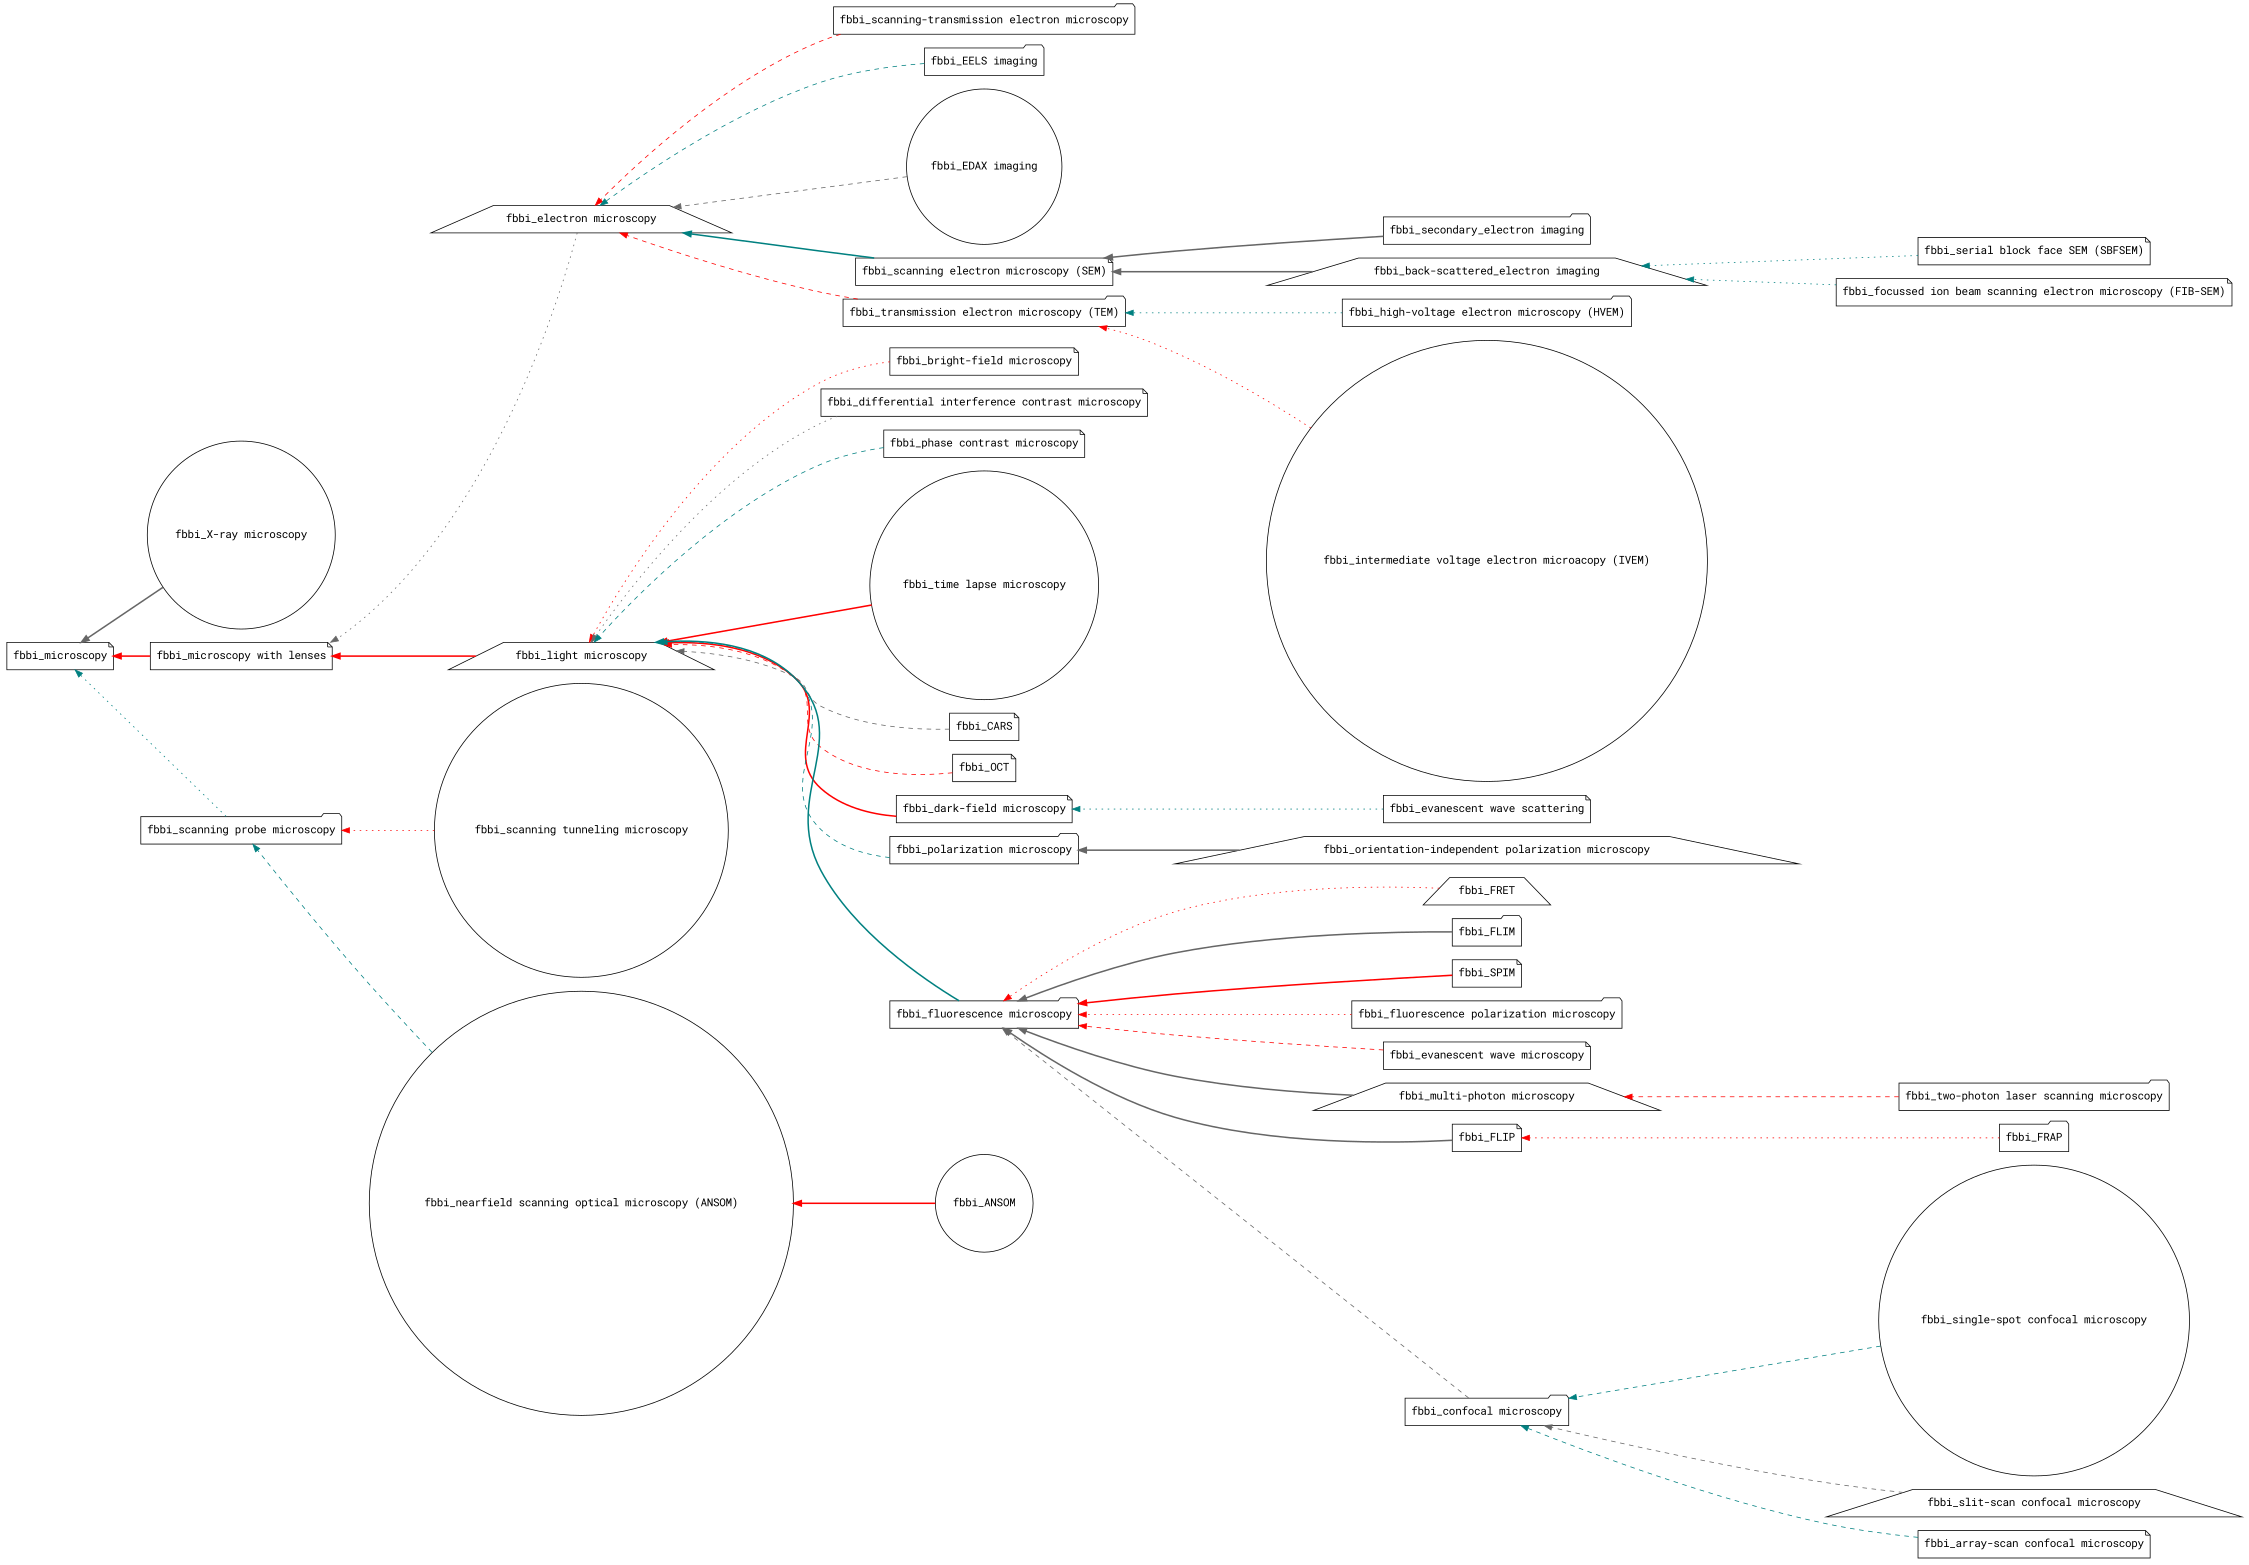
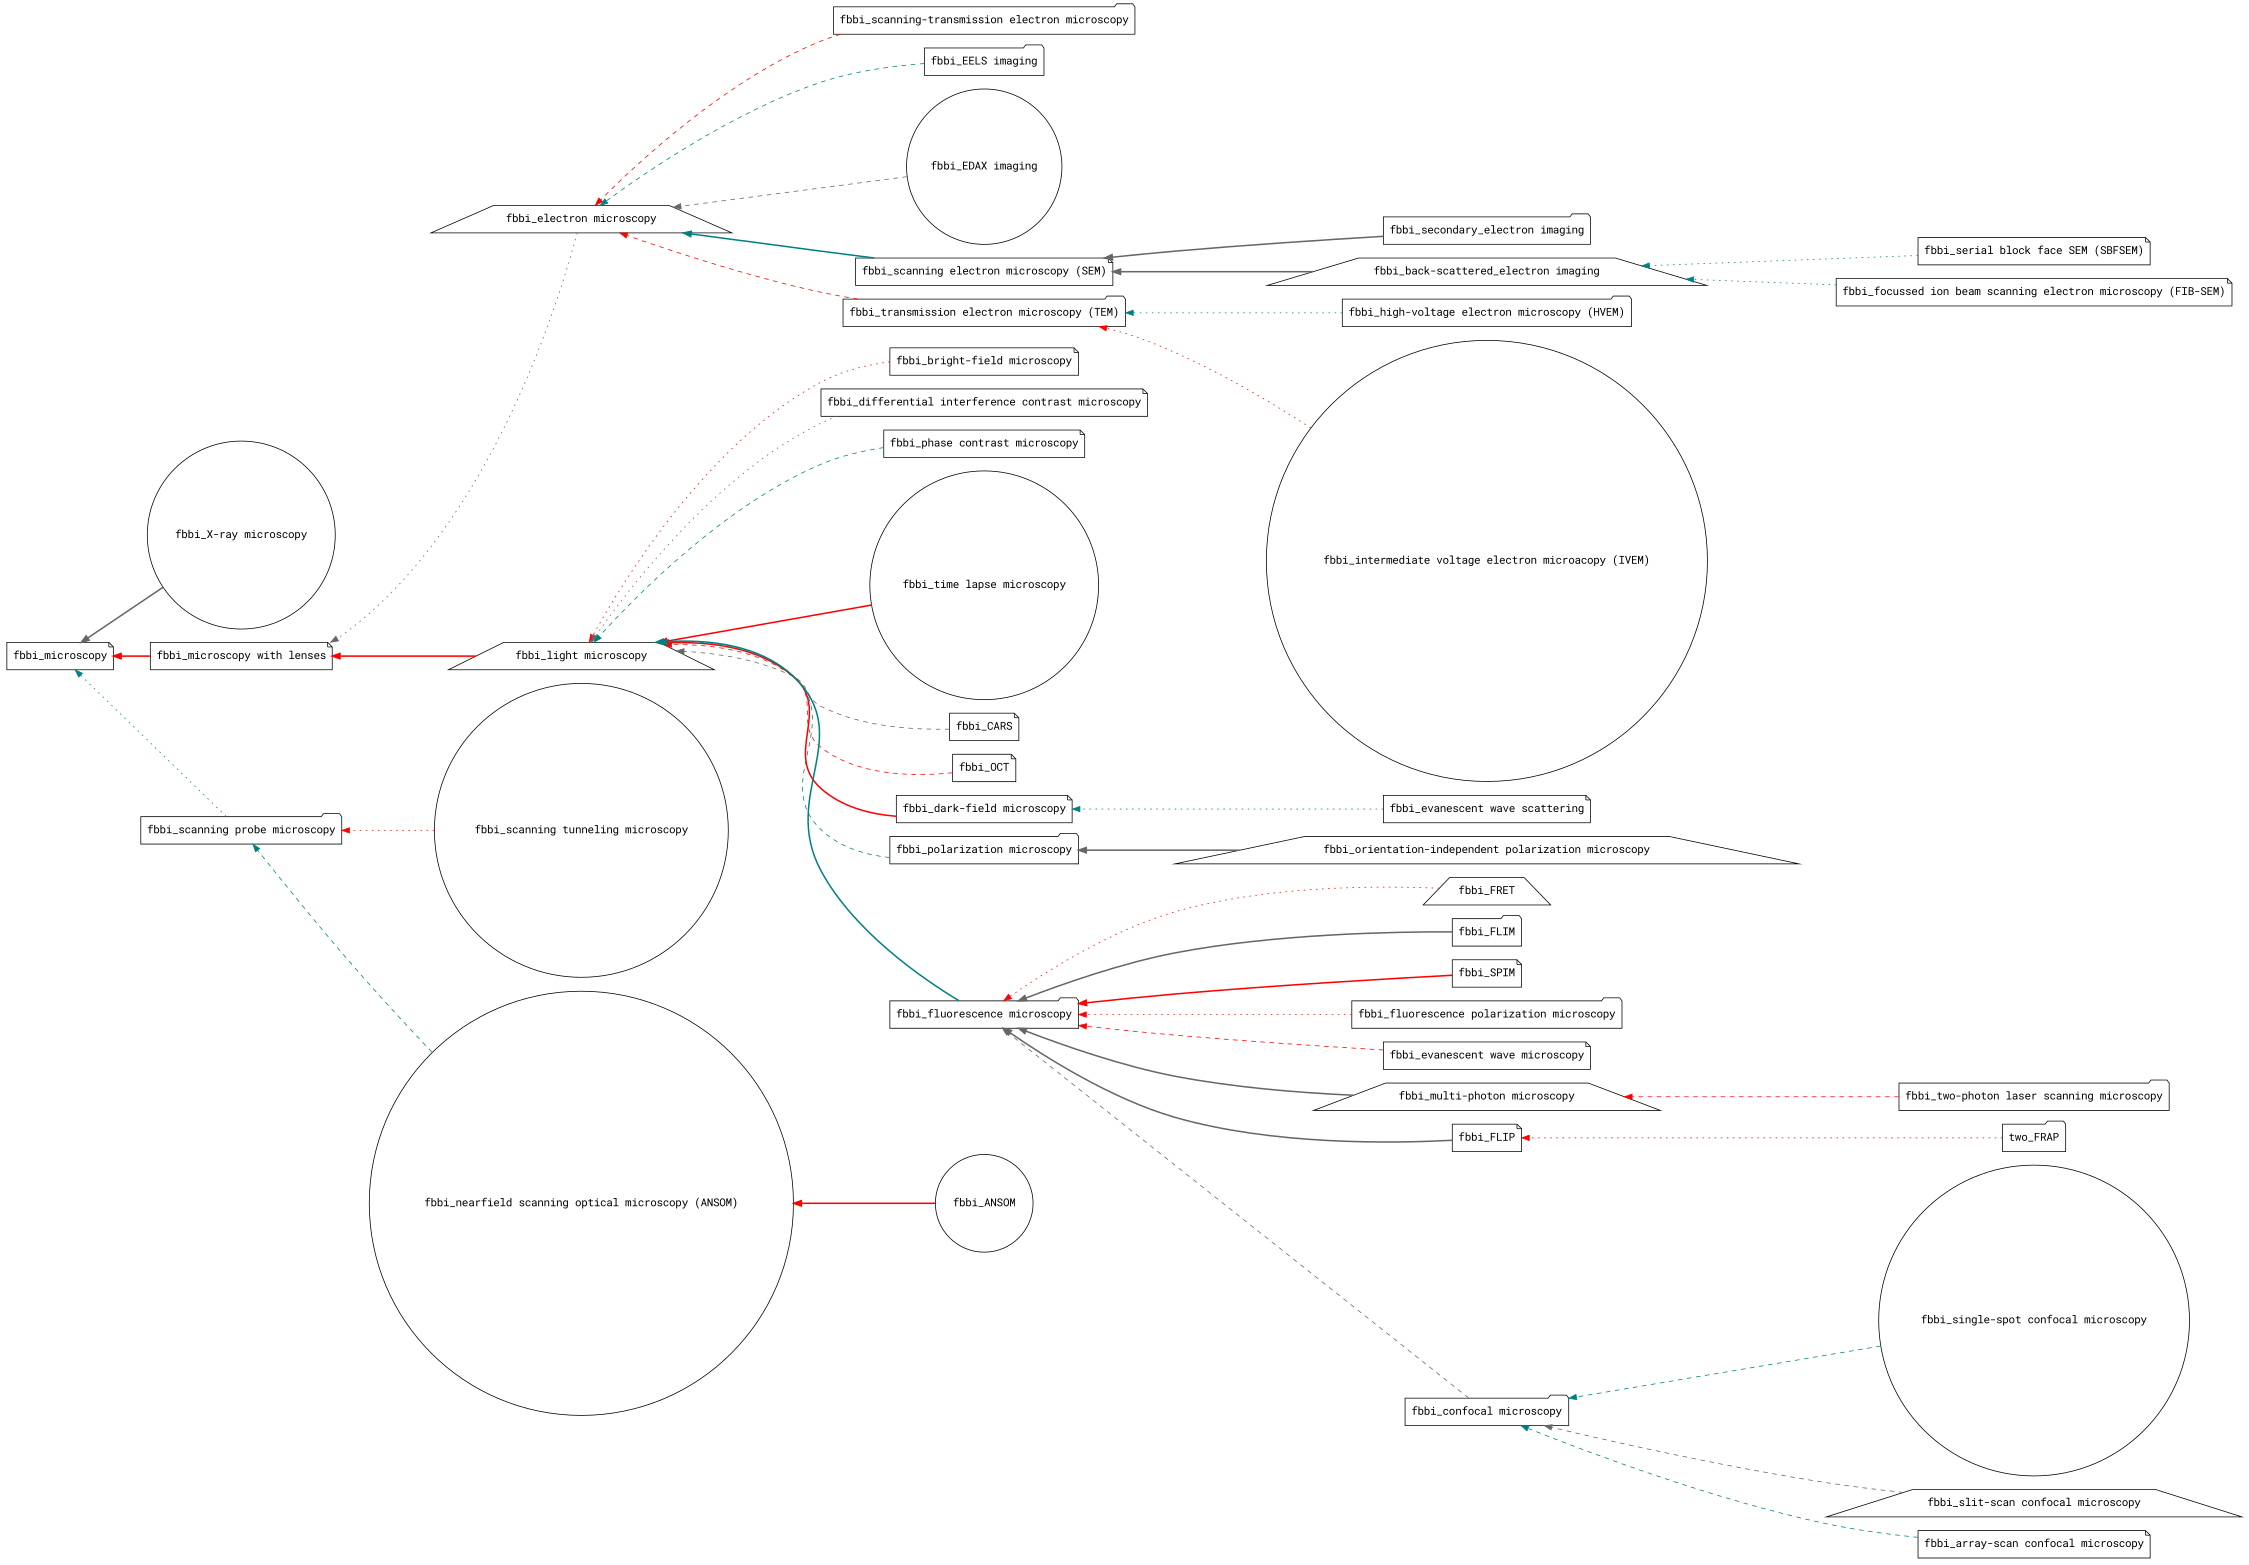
node "fbbi_FRAP": label "fbbi_FRAP" -> "two_FRAP"
